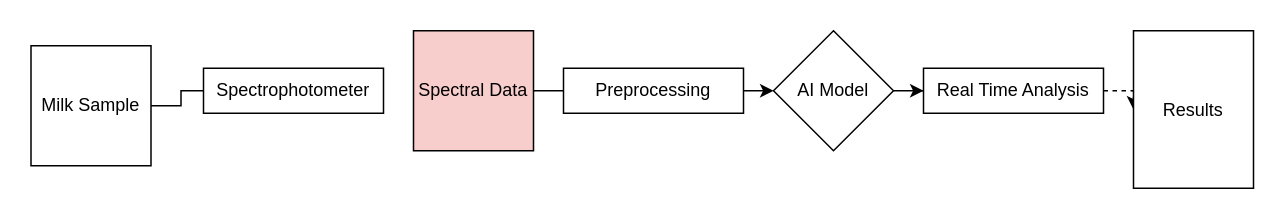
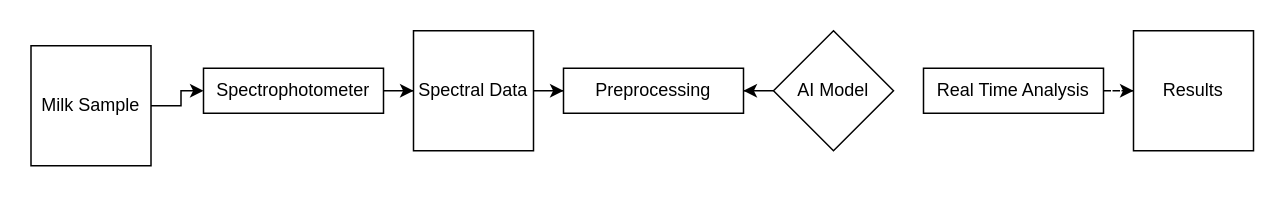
edge "Spectrophotometer" -- "Milk Sample": arrowhead none -> classic
edge "Spectrophotometer" -> "Spectral Data": added
node "Spectral Data": fillcolor #f8cecc -> #ffffff
edge "Spectral Data" -> "AI Model": now "Spectral Data" -> "Preprocessing"
edge "AI Model" -> "Real Time Analysis": now "AI Model" -> "Preprocessing"
node "Results": size 120x158 -> 120x120
